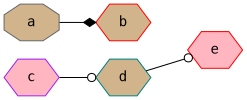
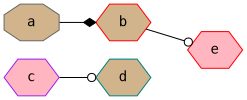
edge "d" -> "e": now "b" -> "e"
